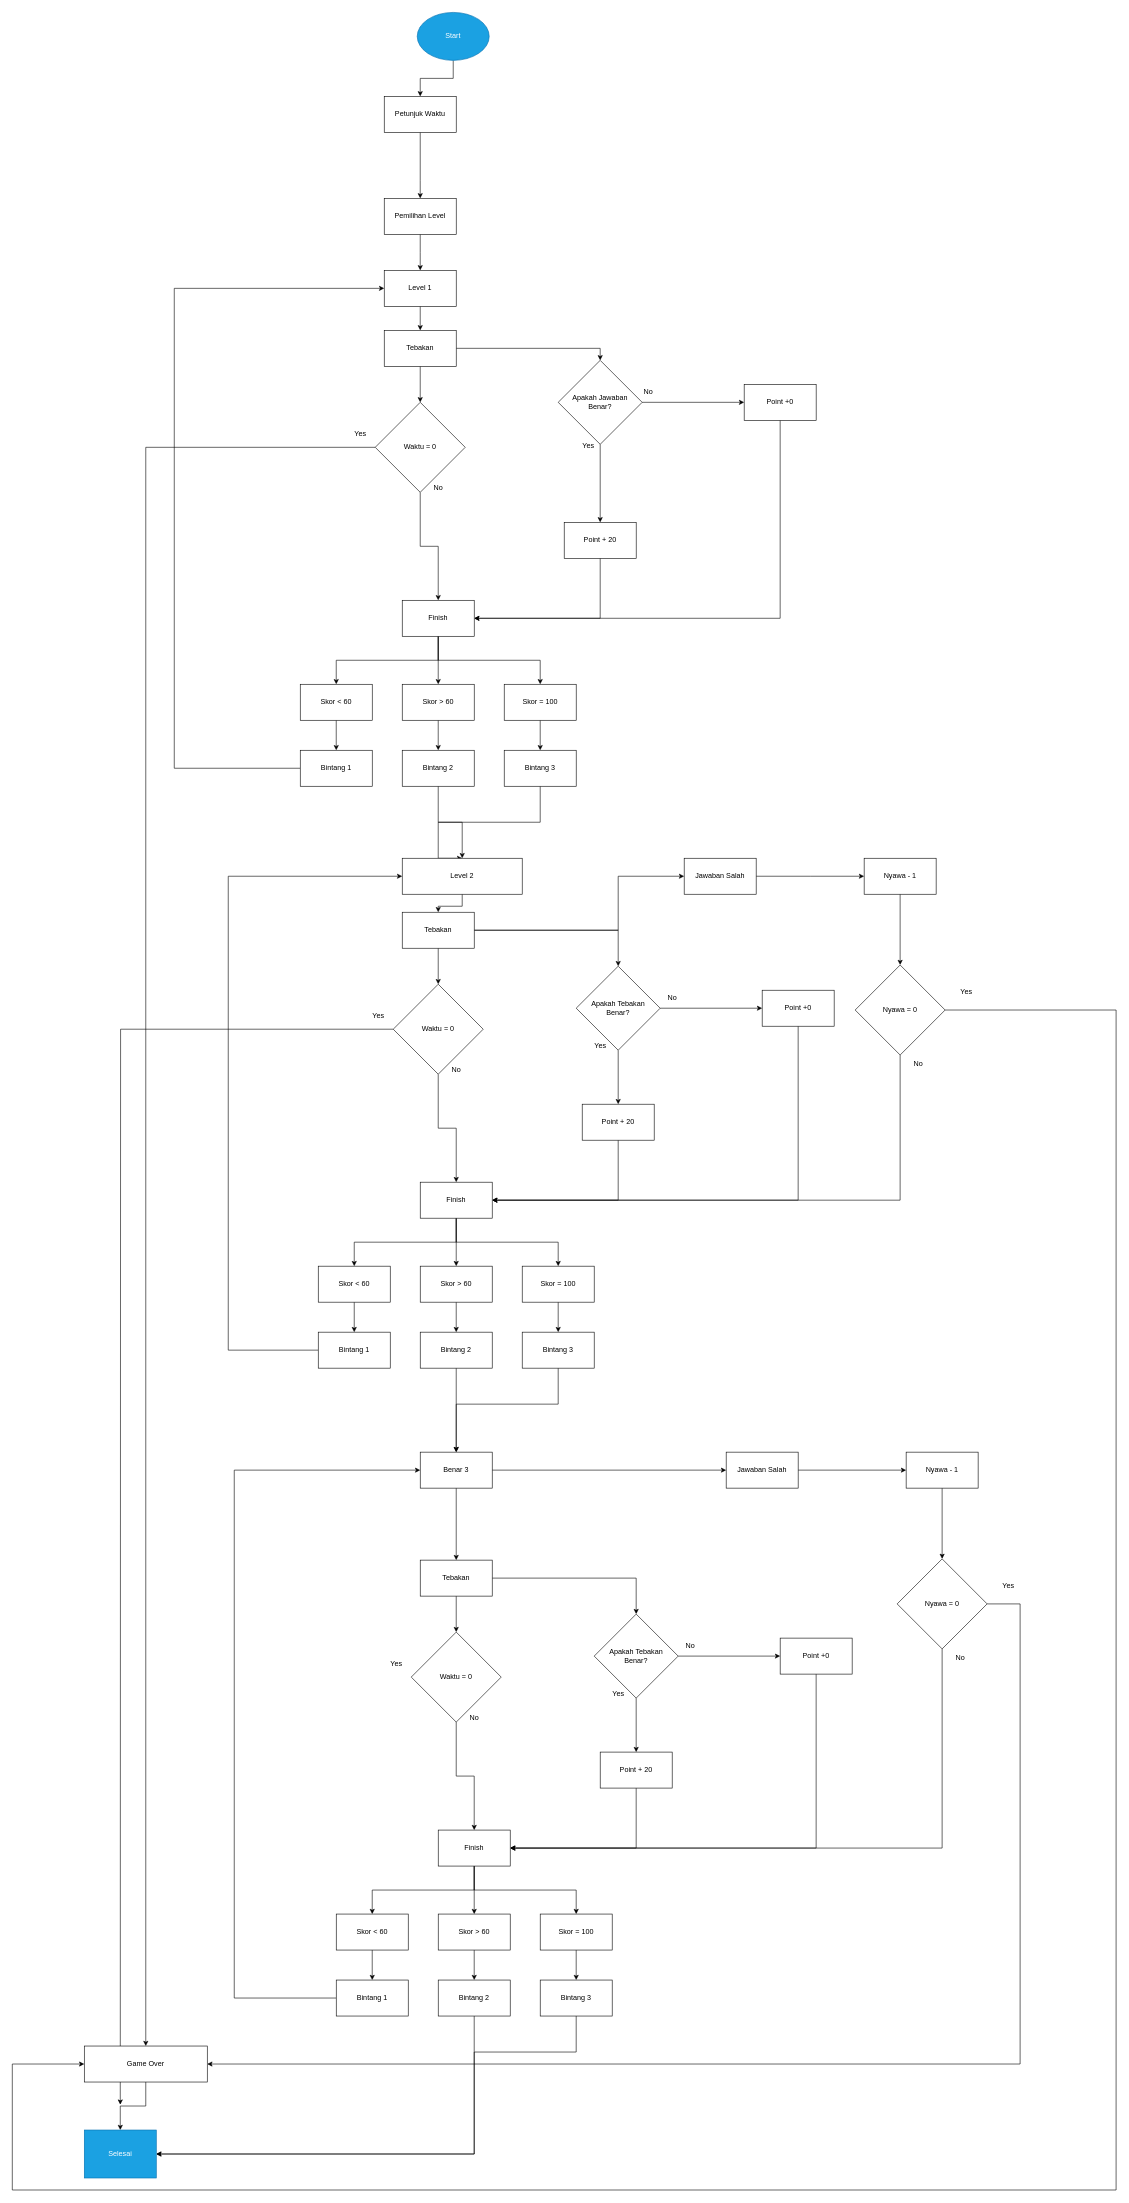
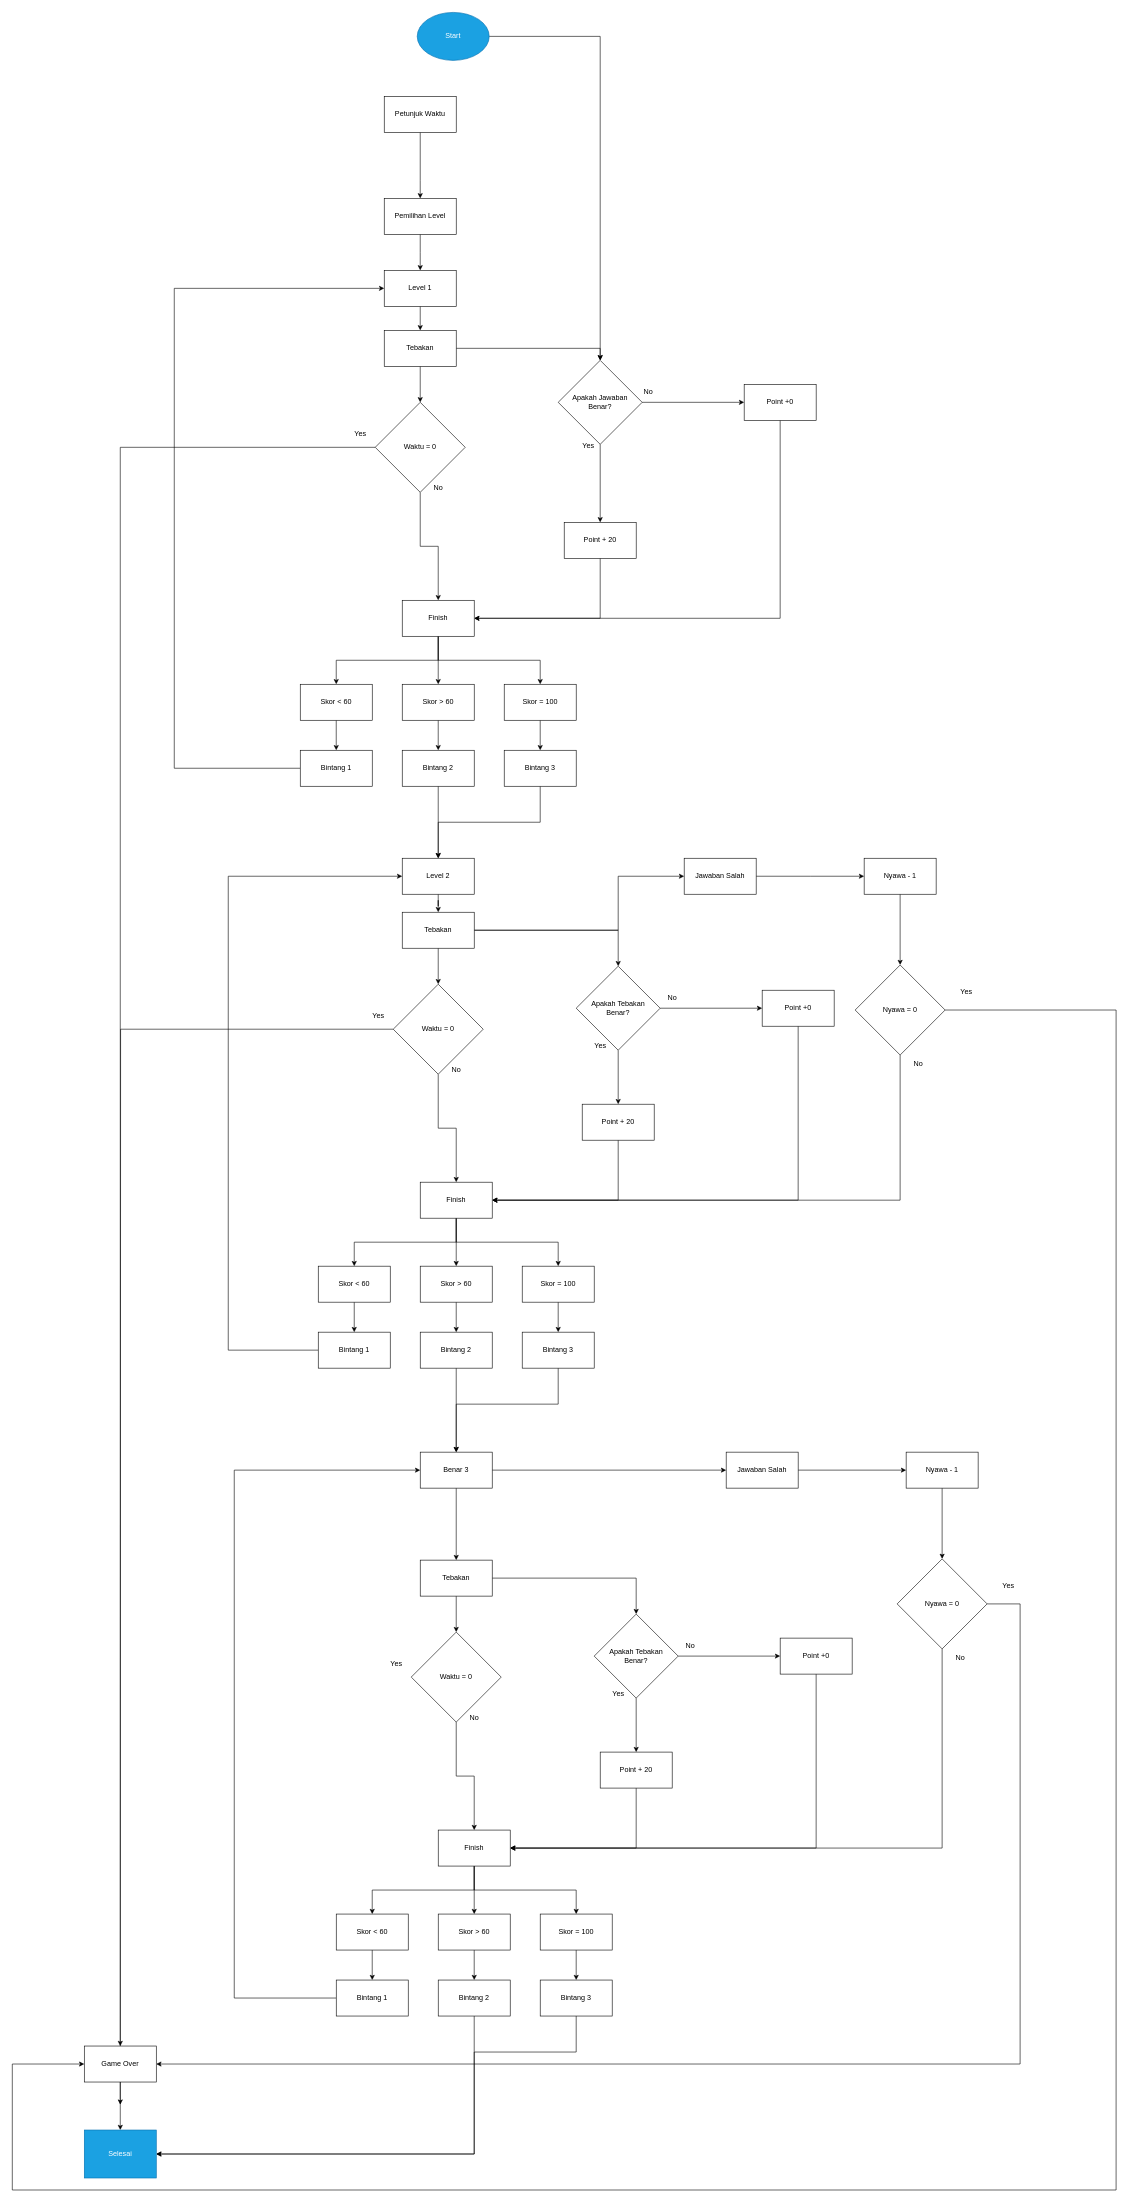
edge "Start" -> "Petunjuk Waktu": now "Start" -> "Apakah Jawaban Benar?"
node "Level 2": size 120x36 -> 72x36
node "Game Over": size 123x36 -> 72x36
